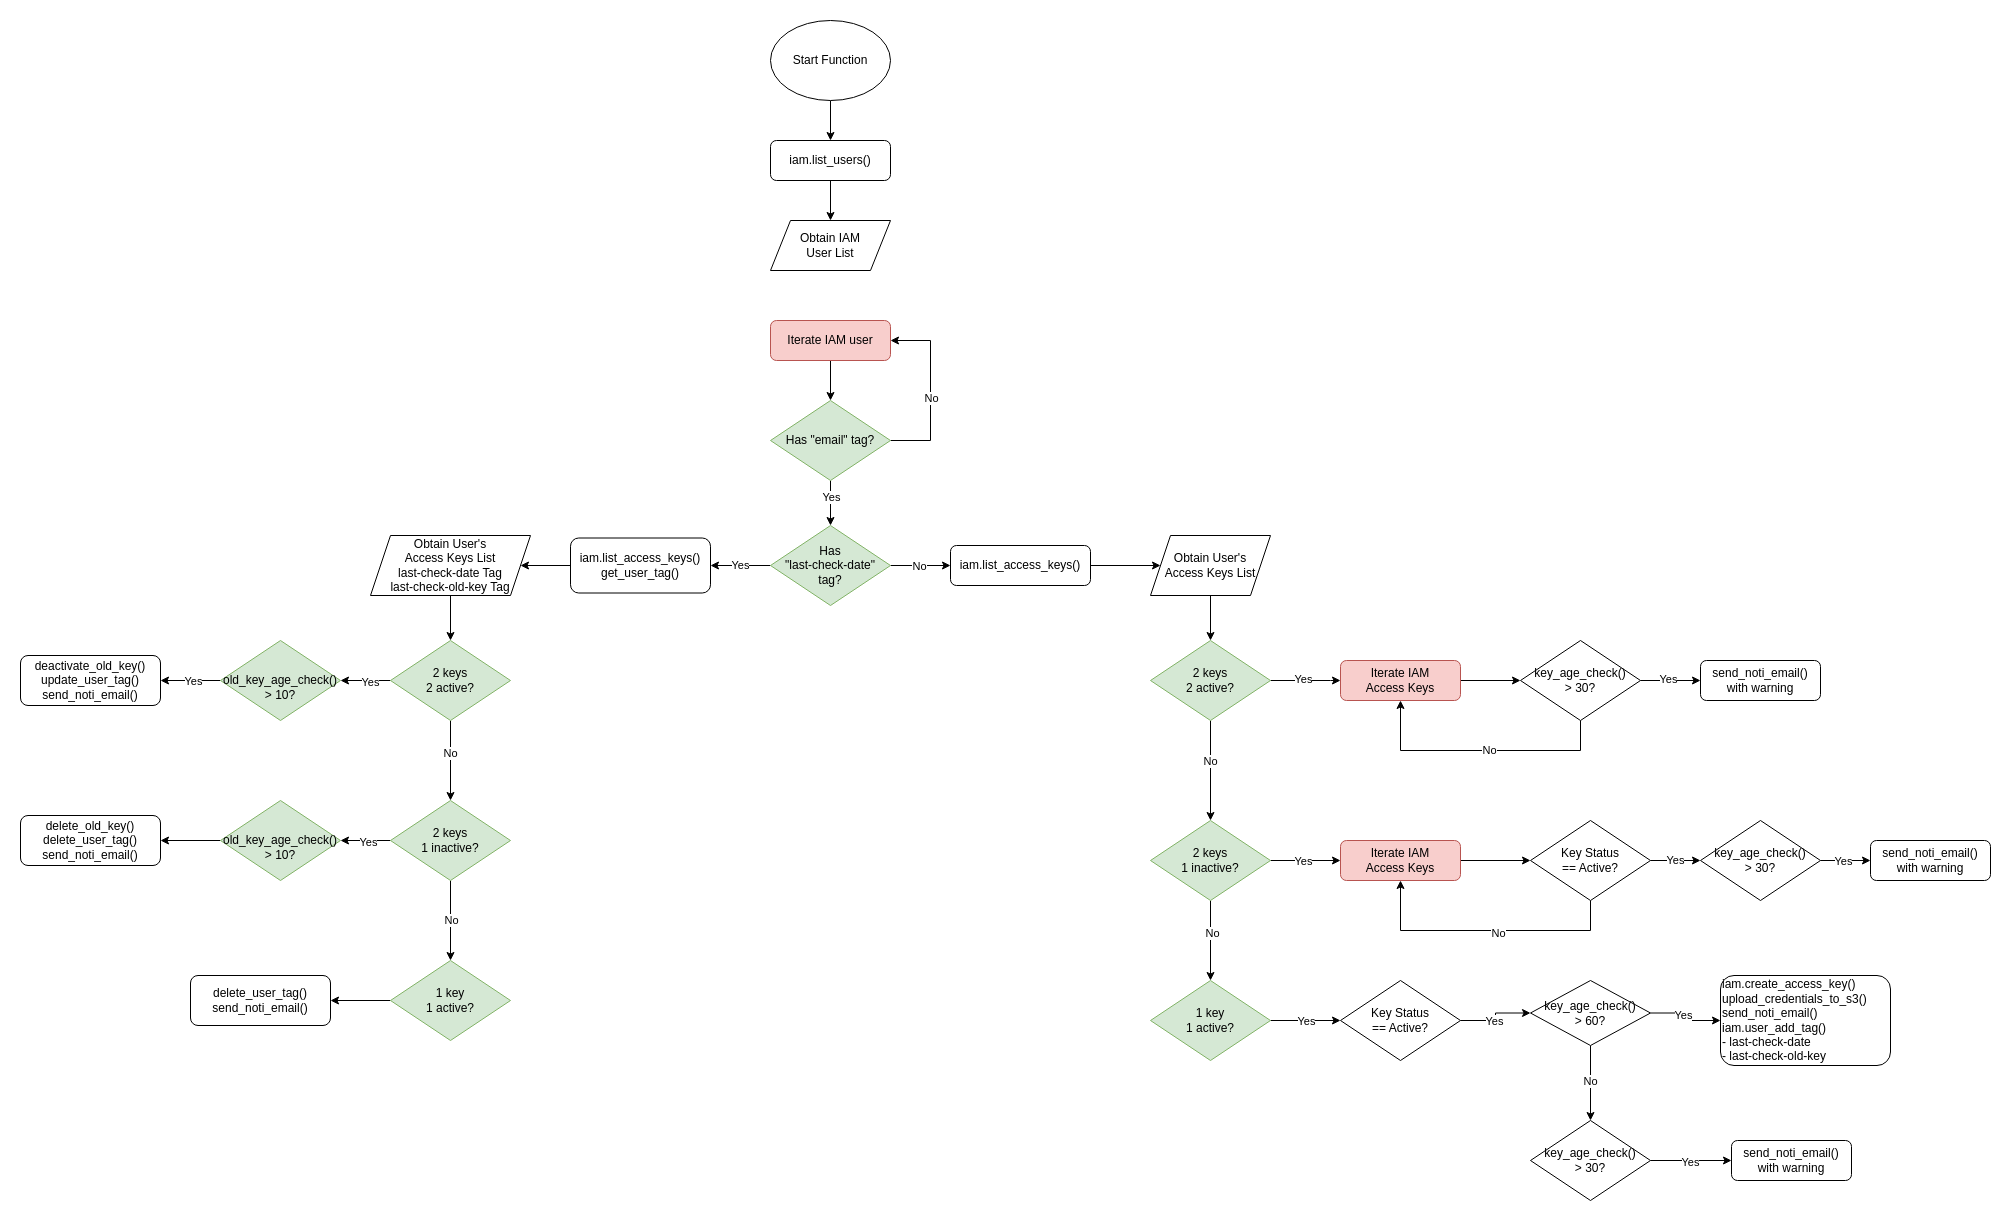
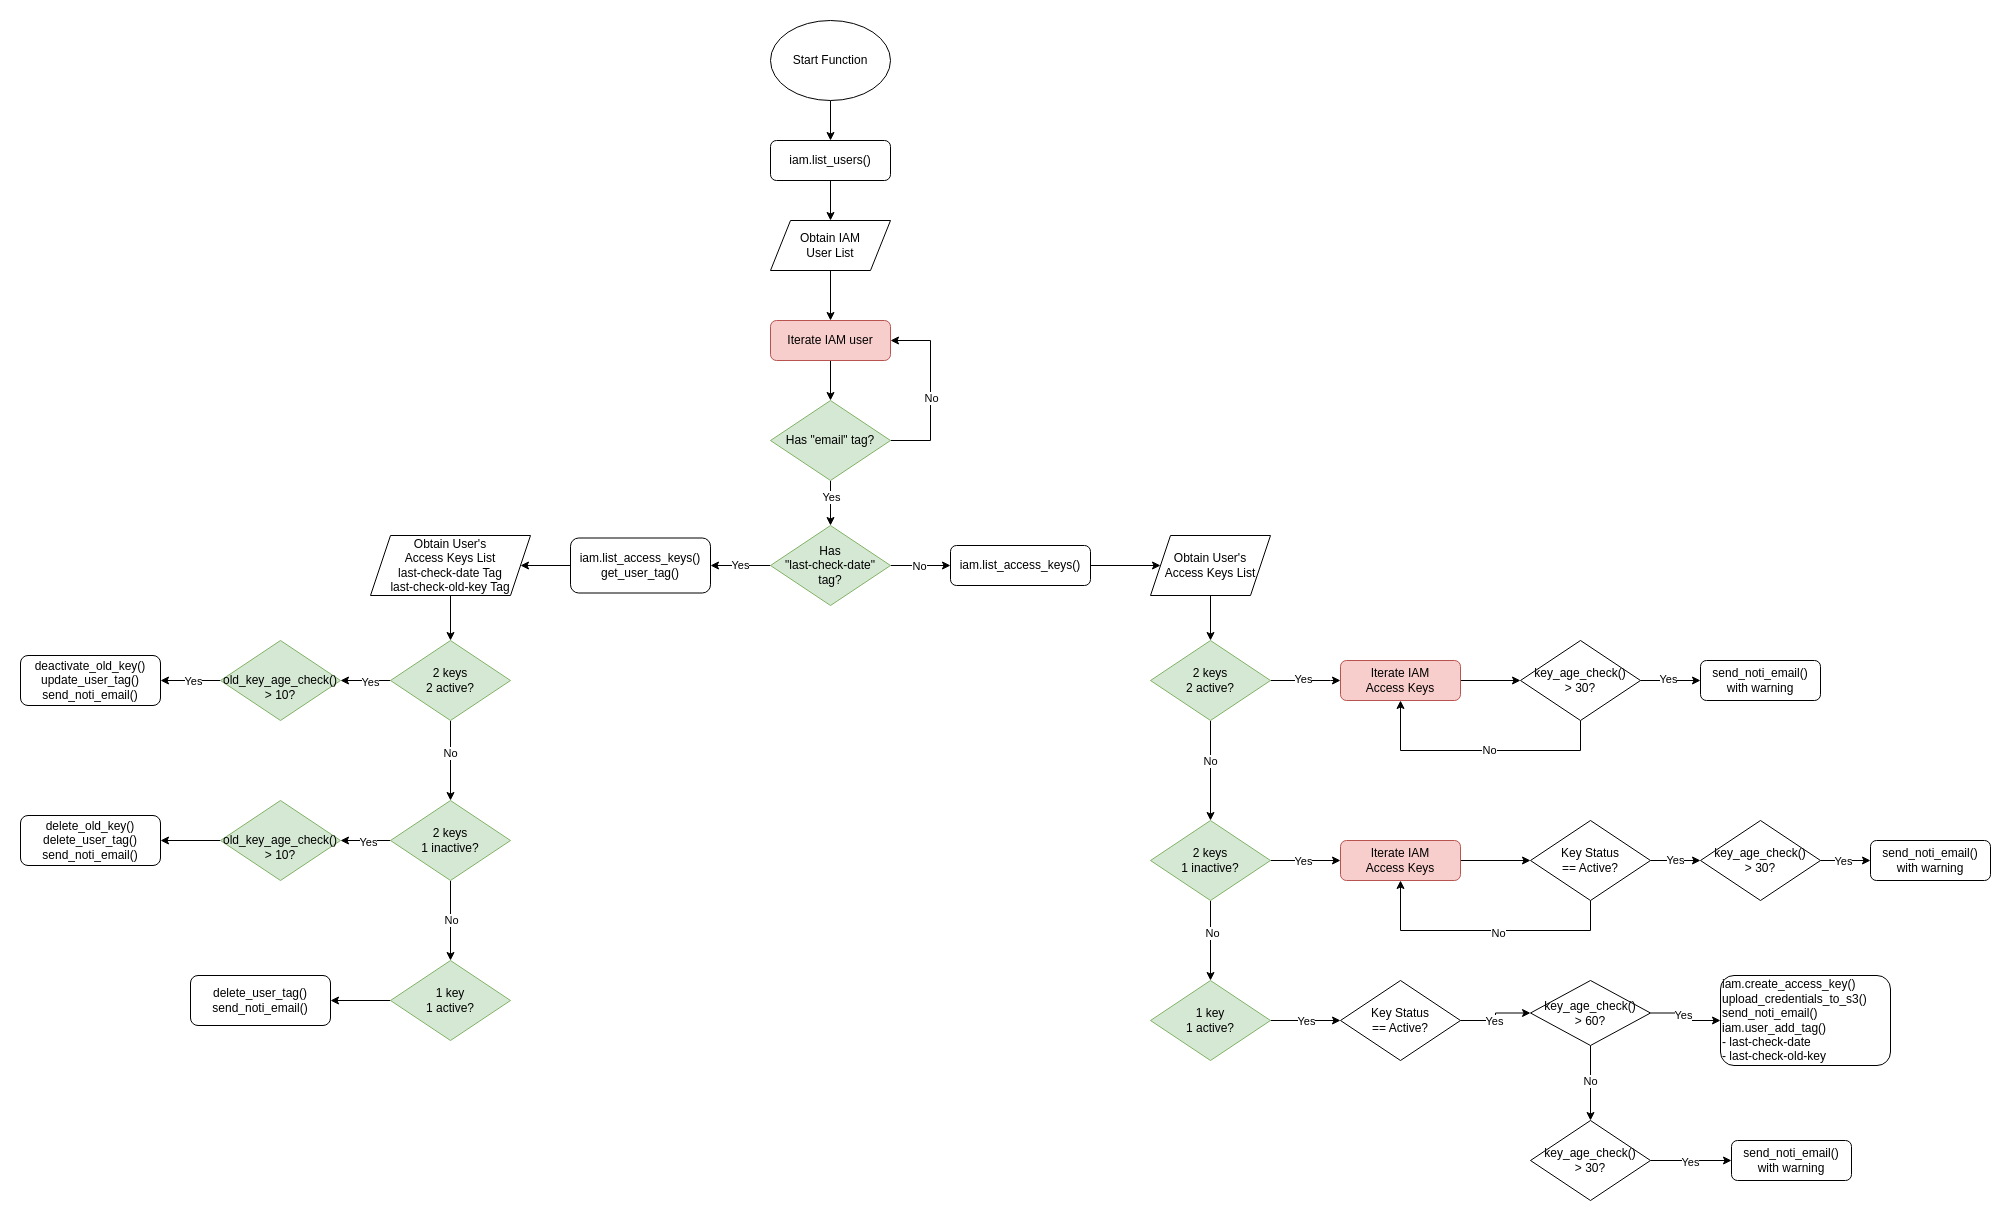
edge "Obtain IAM User List" -> "Iterate IAM user": added
